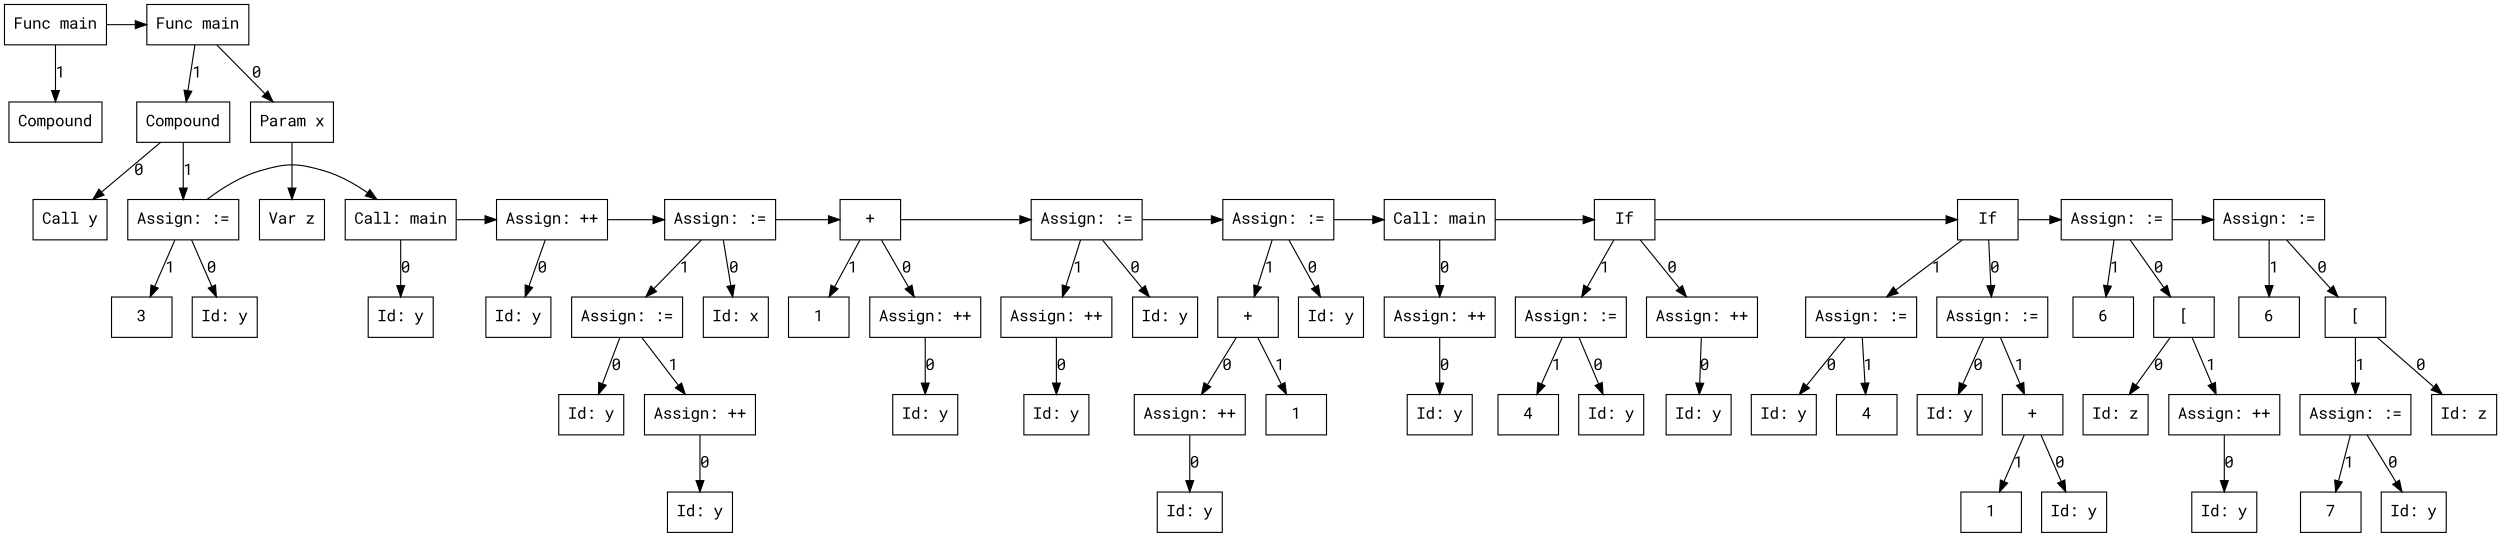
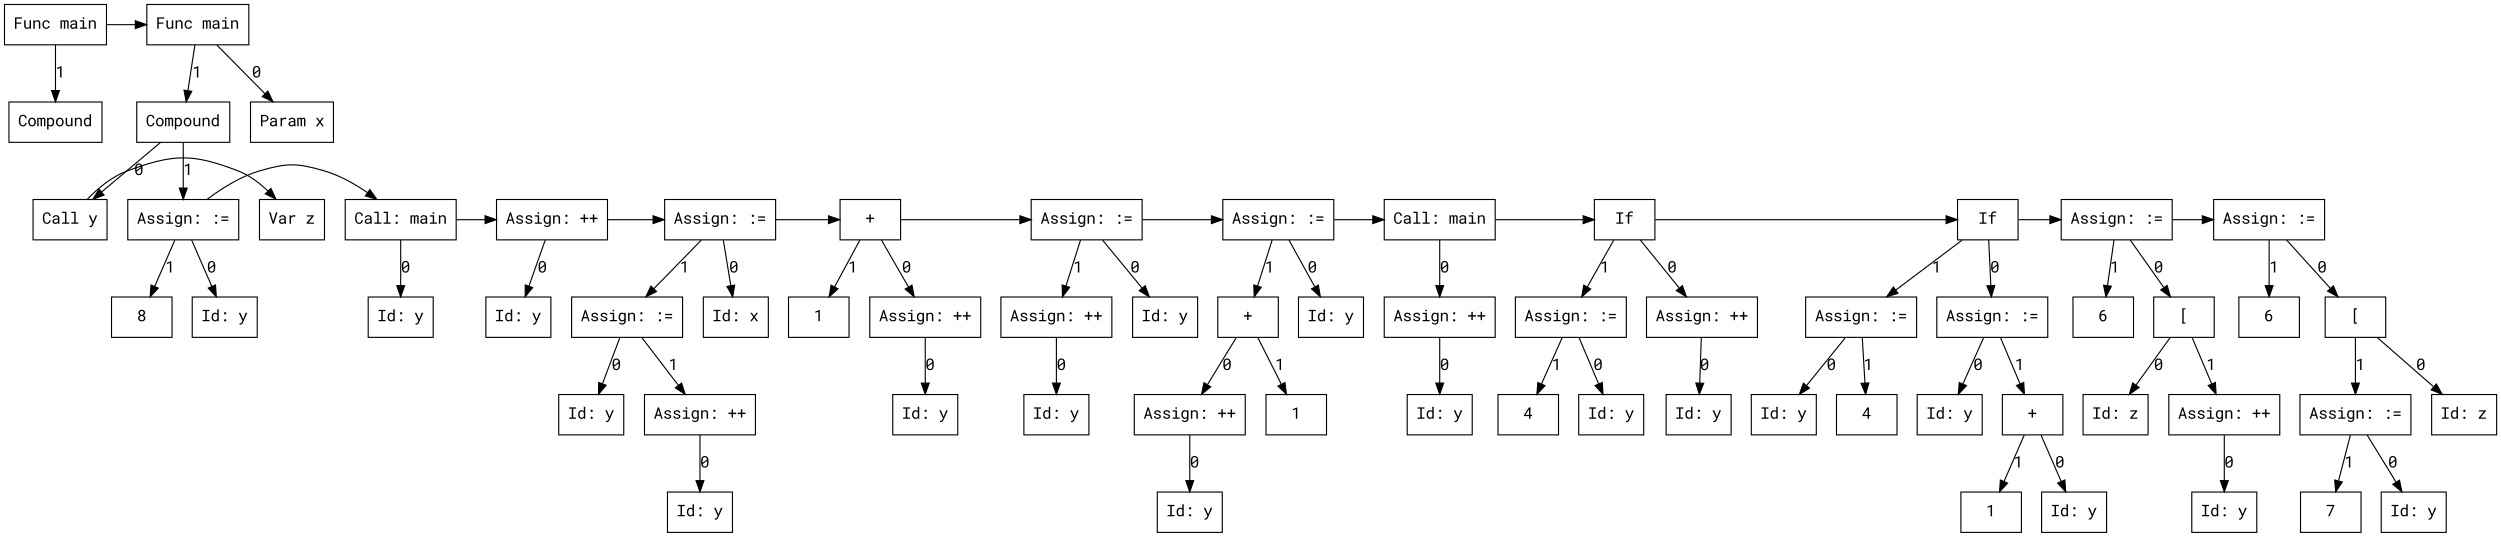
edge "Param x" -> "Var z": now "Call y" -> "Var z"
node "3": label "3" -> "8"
